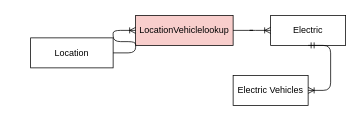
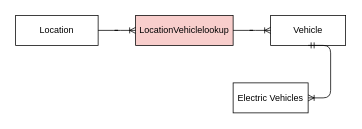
node "Electric": label "Electric" -> "Vehicle"
node "Location": moved (72, 53) -> (57, 30)
node "Electric Vehicles": moved (270, 90) -> (270, 98)
